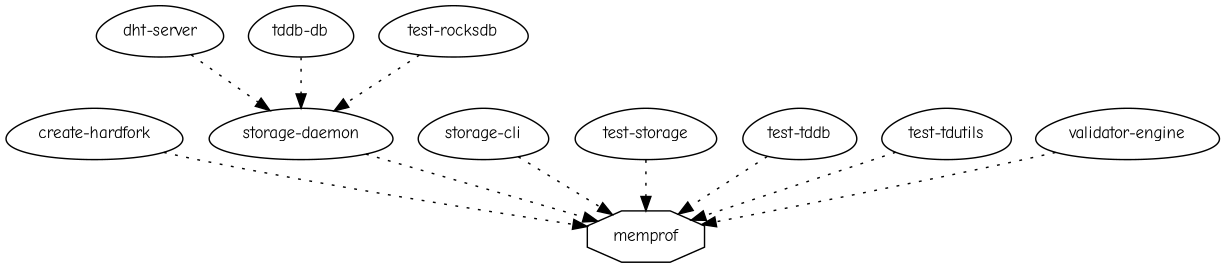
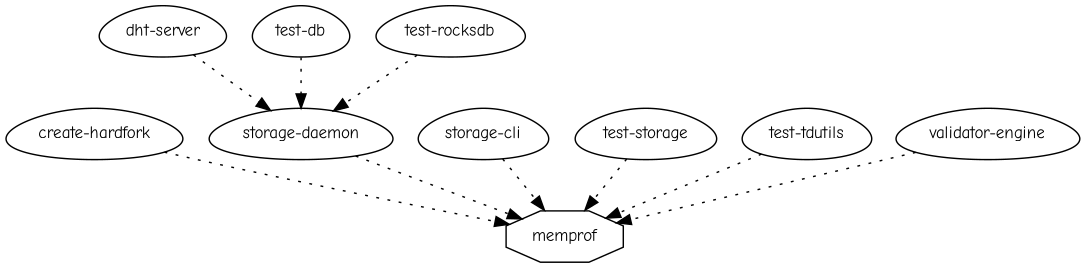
node "tddb-db": label "tddb-db" -> "test-db"
node "test-tddb": removed
